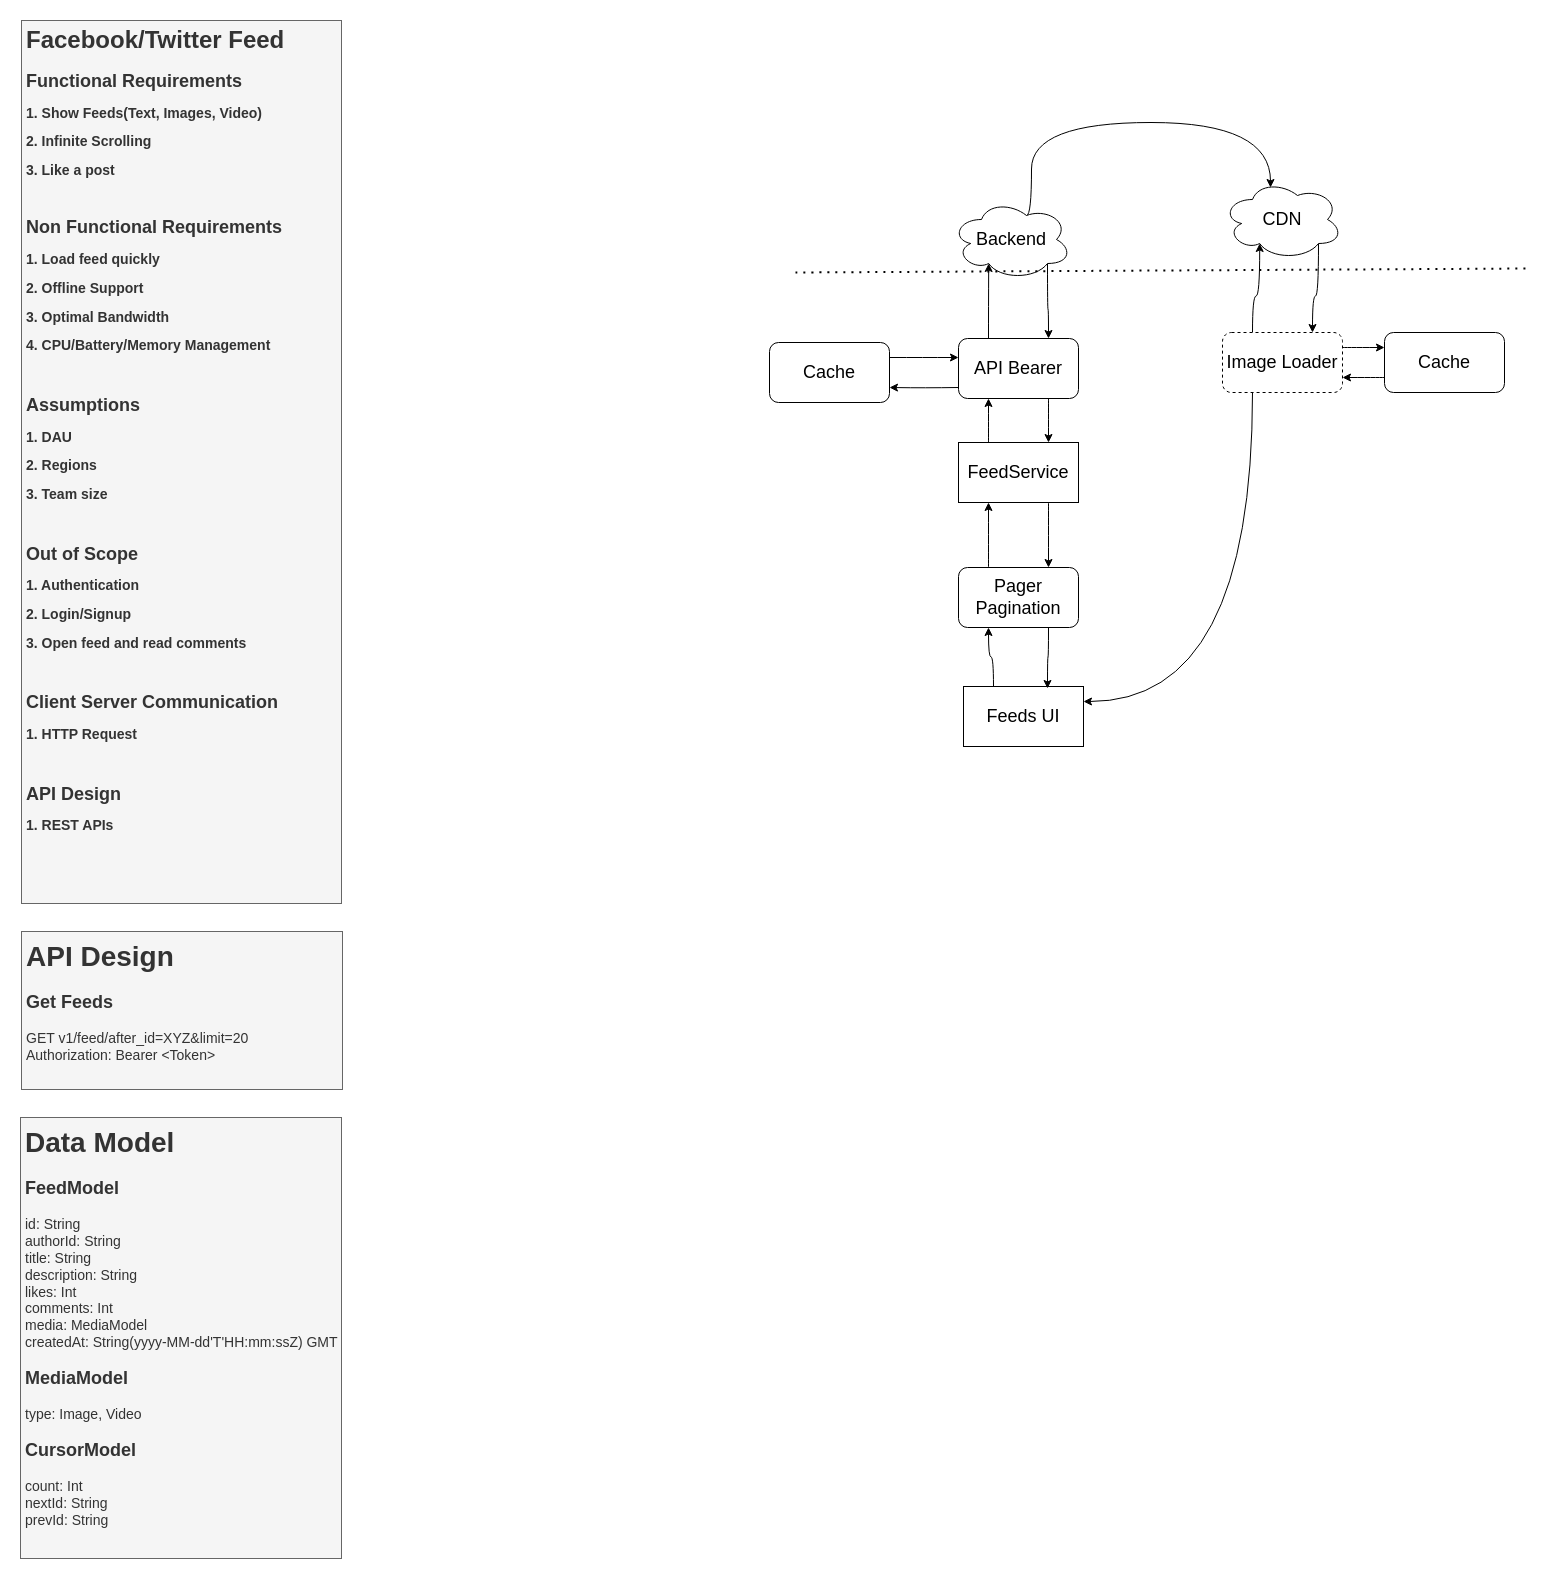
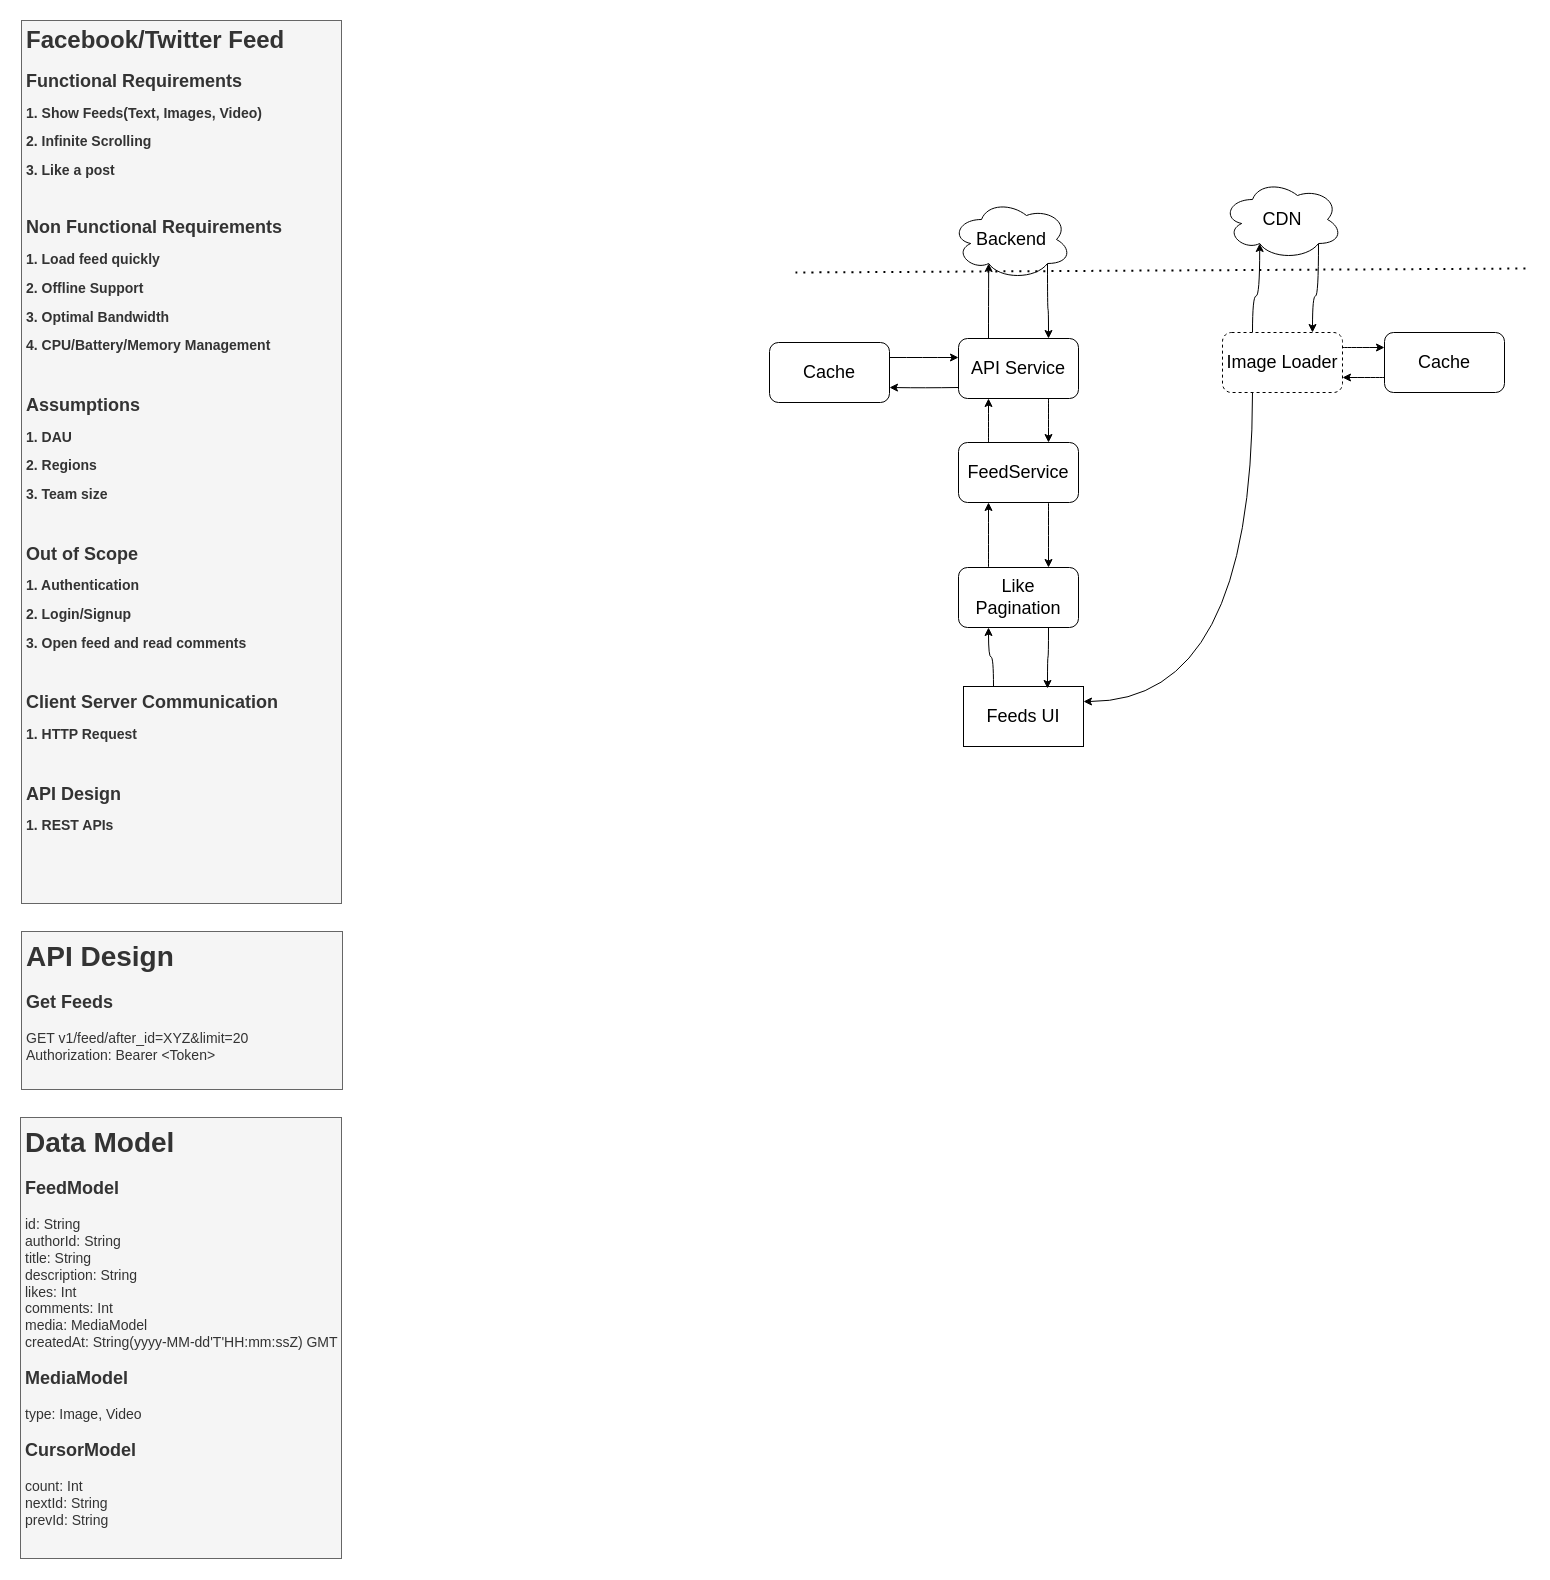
edge "Backend" -> "CDN": removed
node "API Bearer": label "API Bearer" -> "API Service"
node "FeedService": shape rectangle -> rounded rectangle
node "Pager Pagination": label "Pager Pagination" -> "Like Pagination"
